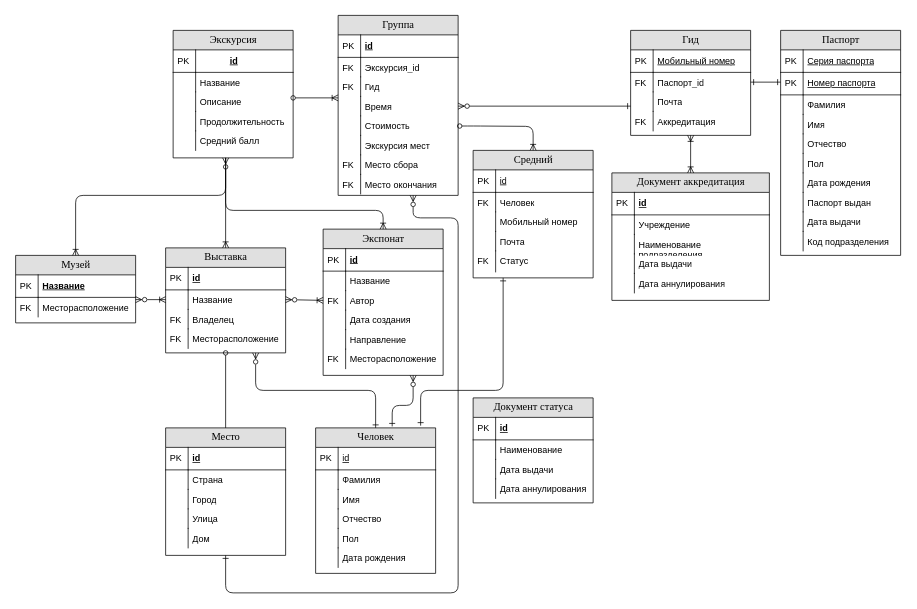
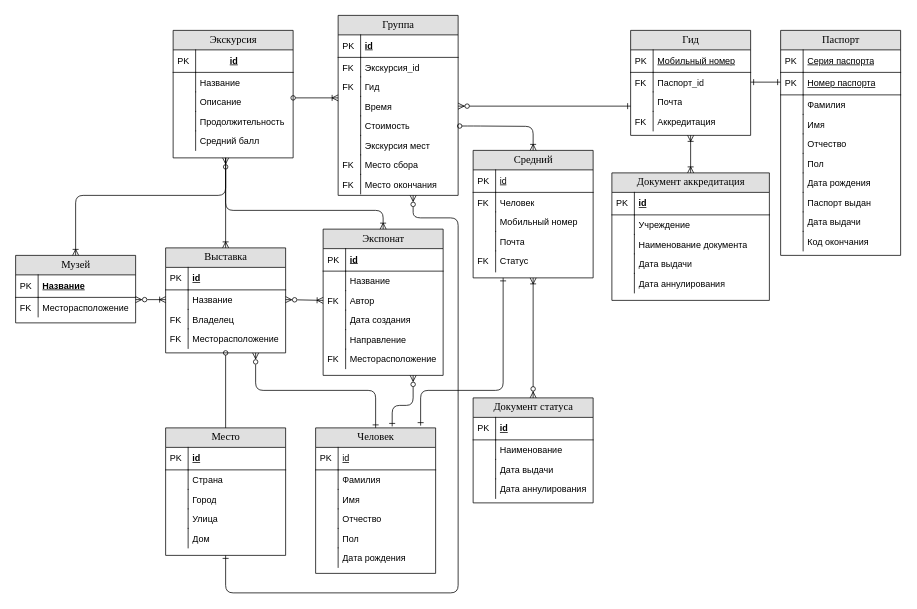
node "Код подразделения": label "Код подразделения" -> "Код окончания"
node "Наименование подразделения": label "Наименование подразделения" -> "Наименование документа"
edge "Средний" -- "Документ статусa": added
